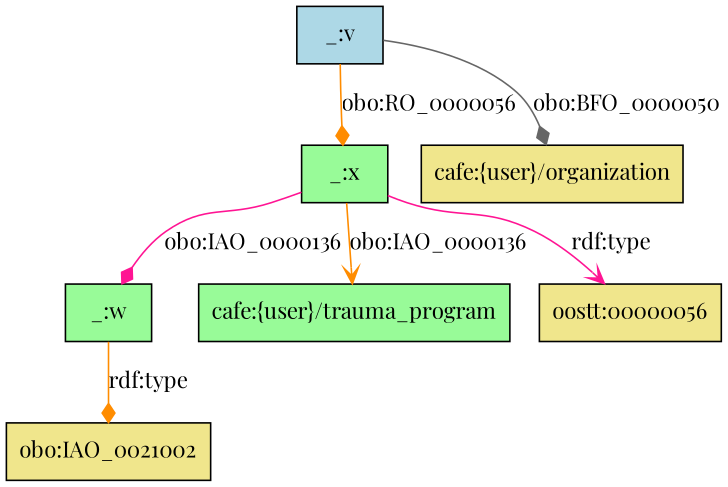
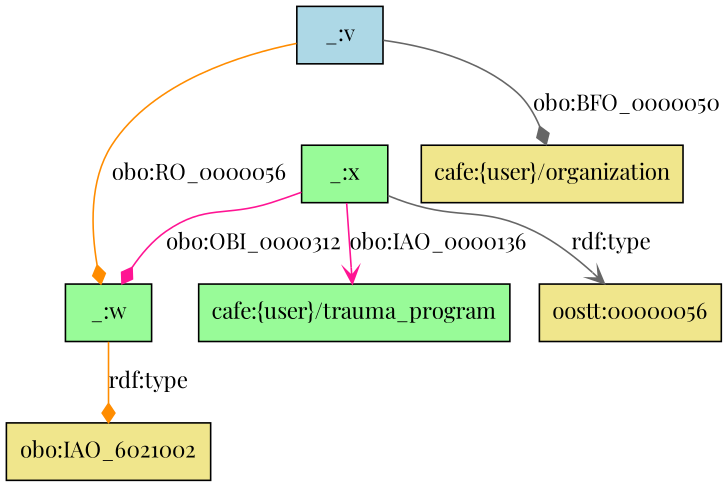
edge "_:v" -> "_:x": now "_:v" -> "_:w"
edge "_:x" -> "oostt:00000056": color deeppink -> gray40
edge "_:x" -> "cafe:{user}/trauma_program": color darkorange -> deeppink
edge "_:x" -> "_:w": label "obo:IAO_0000136" -> "obo:OBI_0000312"
node "obo:IAO_0021002": label "obo:IAO_0021002" -> "obo:IAO_6021002"
